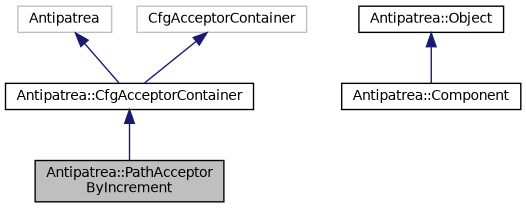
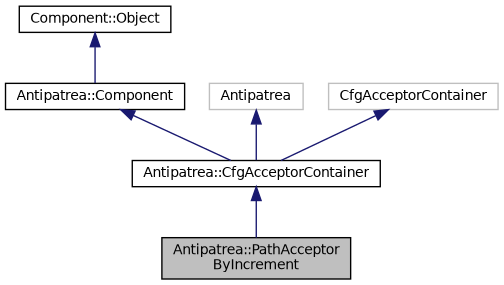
node "Antipatrea::Object": label "Antipatrea::Object" -> "Component::Object"
edge "Antipatrea::CfgAcceptorContainer" -> "Antipatrea::Component": added
